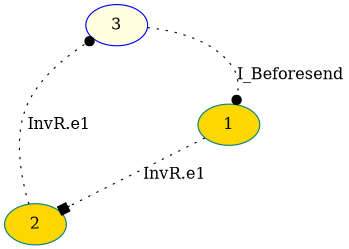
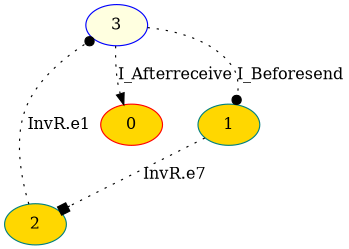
node "0": added
edge "1" -> "2": label "InvR.e1" -> "InvR.e7"
